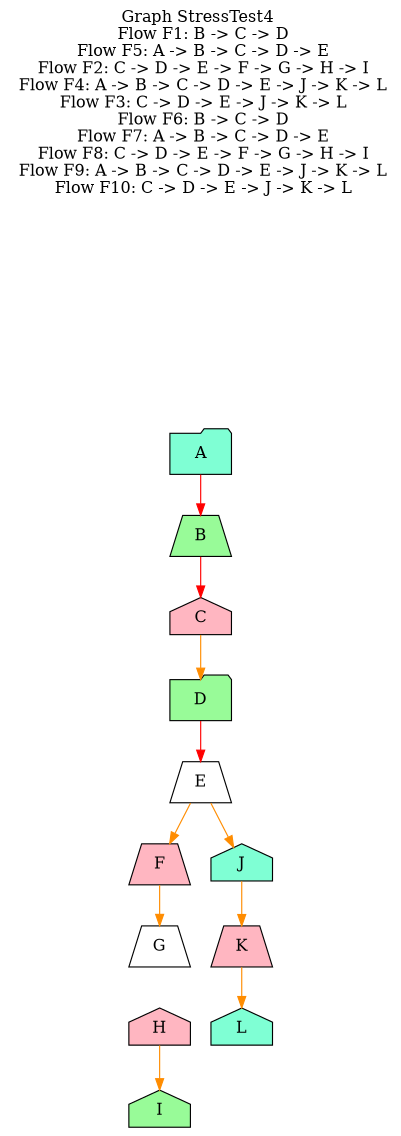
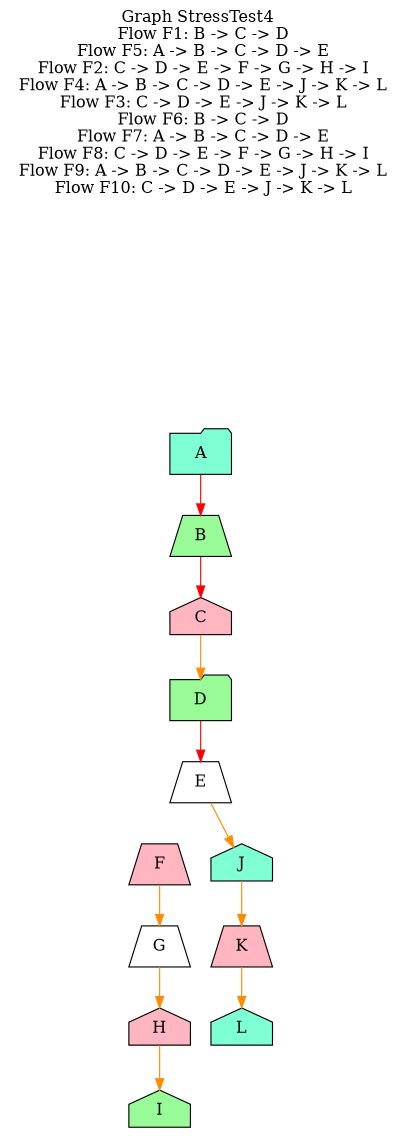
edge "E" -> "F": removed
edge "G" -> "H": added
